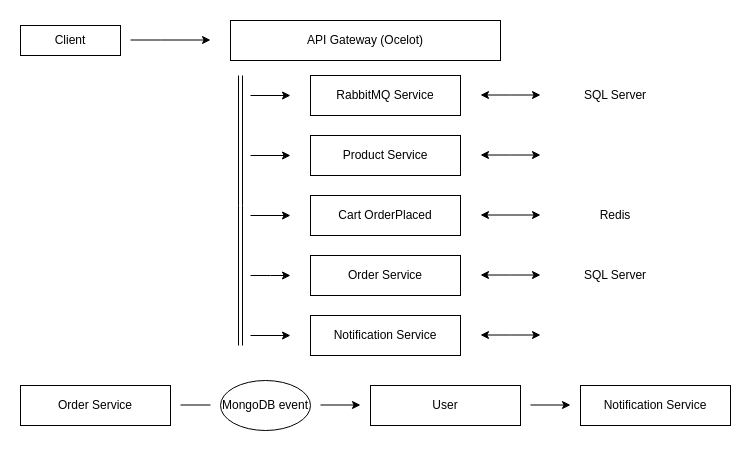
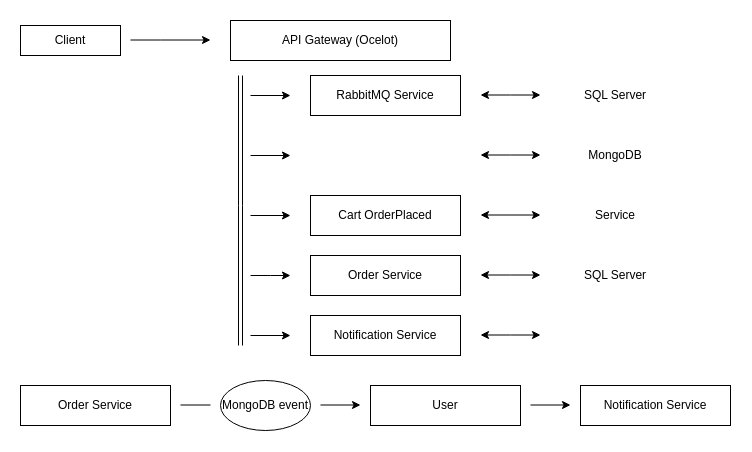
node "API Gateway (Ocelot)": size 270x40 -> 220x40
node "Product Service": removed
node "MongoDB": added
node "Redis": label "Redis" -> "Service"
